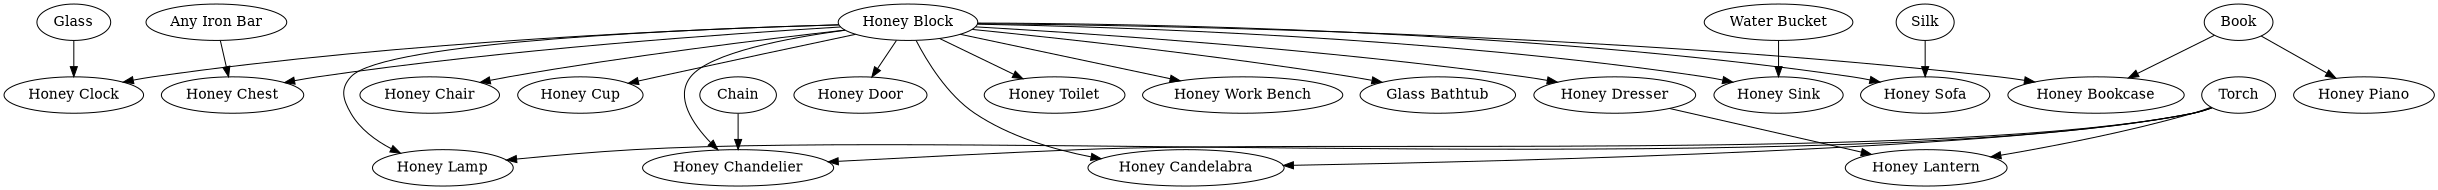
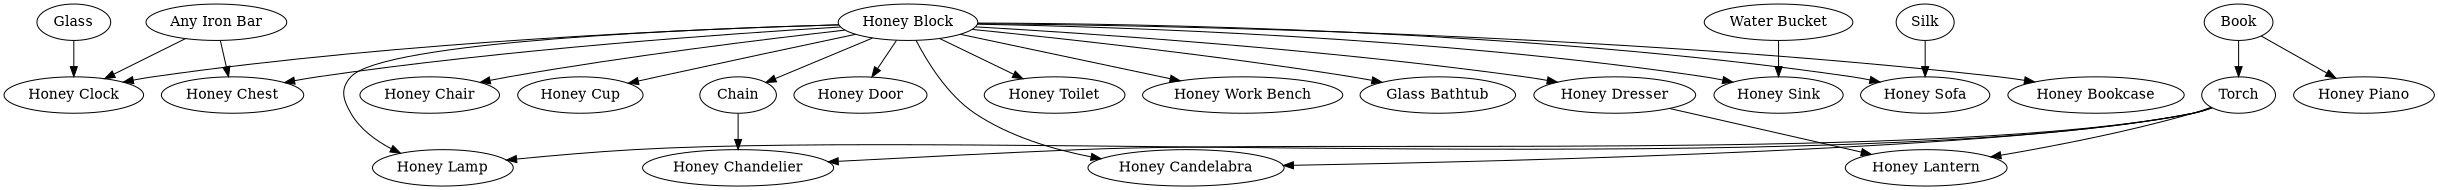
edge "Book" -> "Honey Bookcase": now "Book" -> "Torch"
edge "Honey Block" -> "Honey Chandelier": now "Honey Block" -> "Chain"
edge "Any Iron Bar" -> "Honey Clock": added
